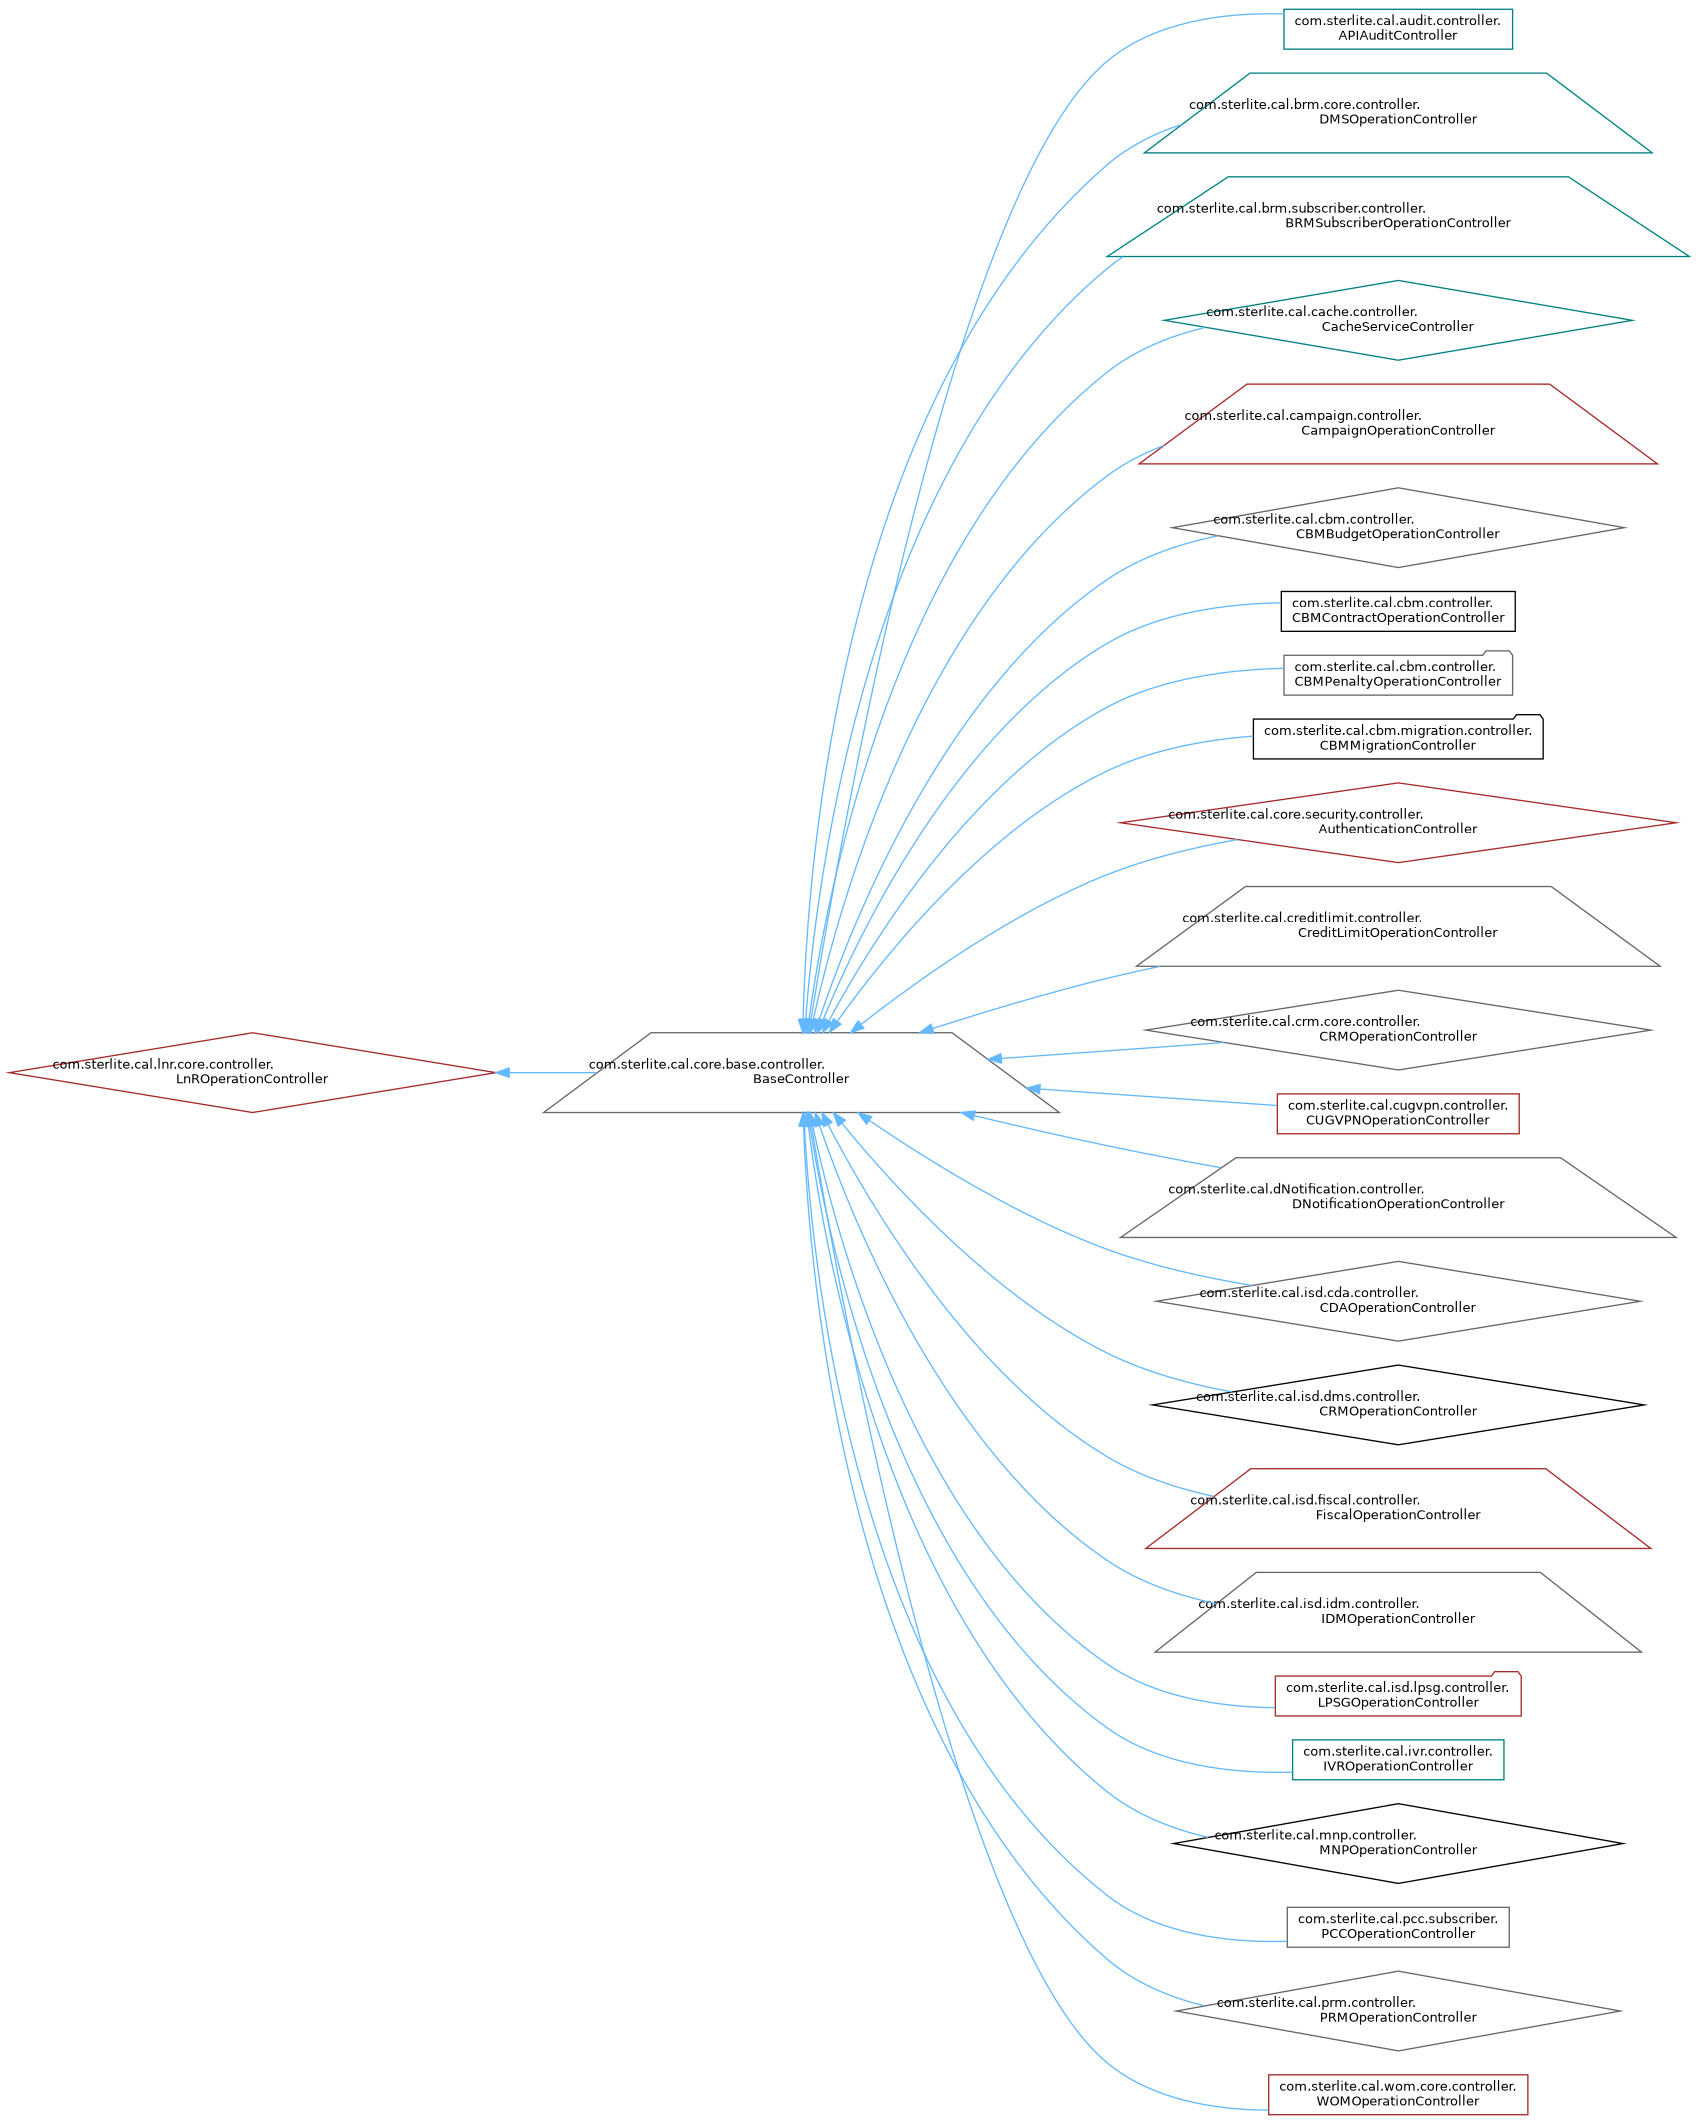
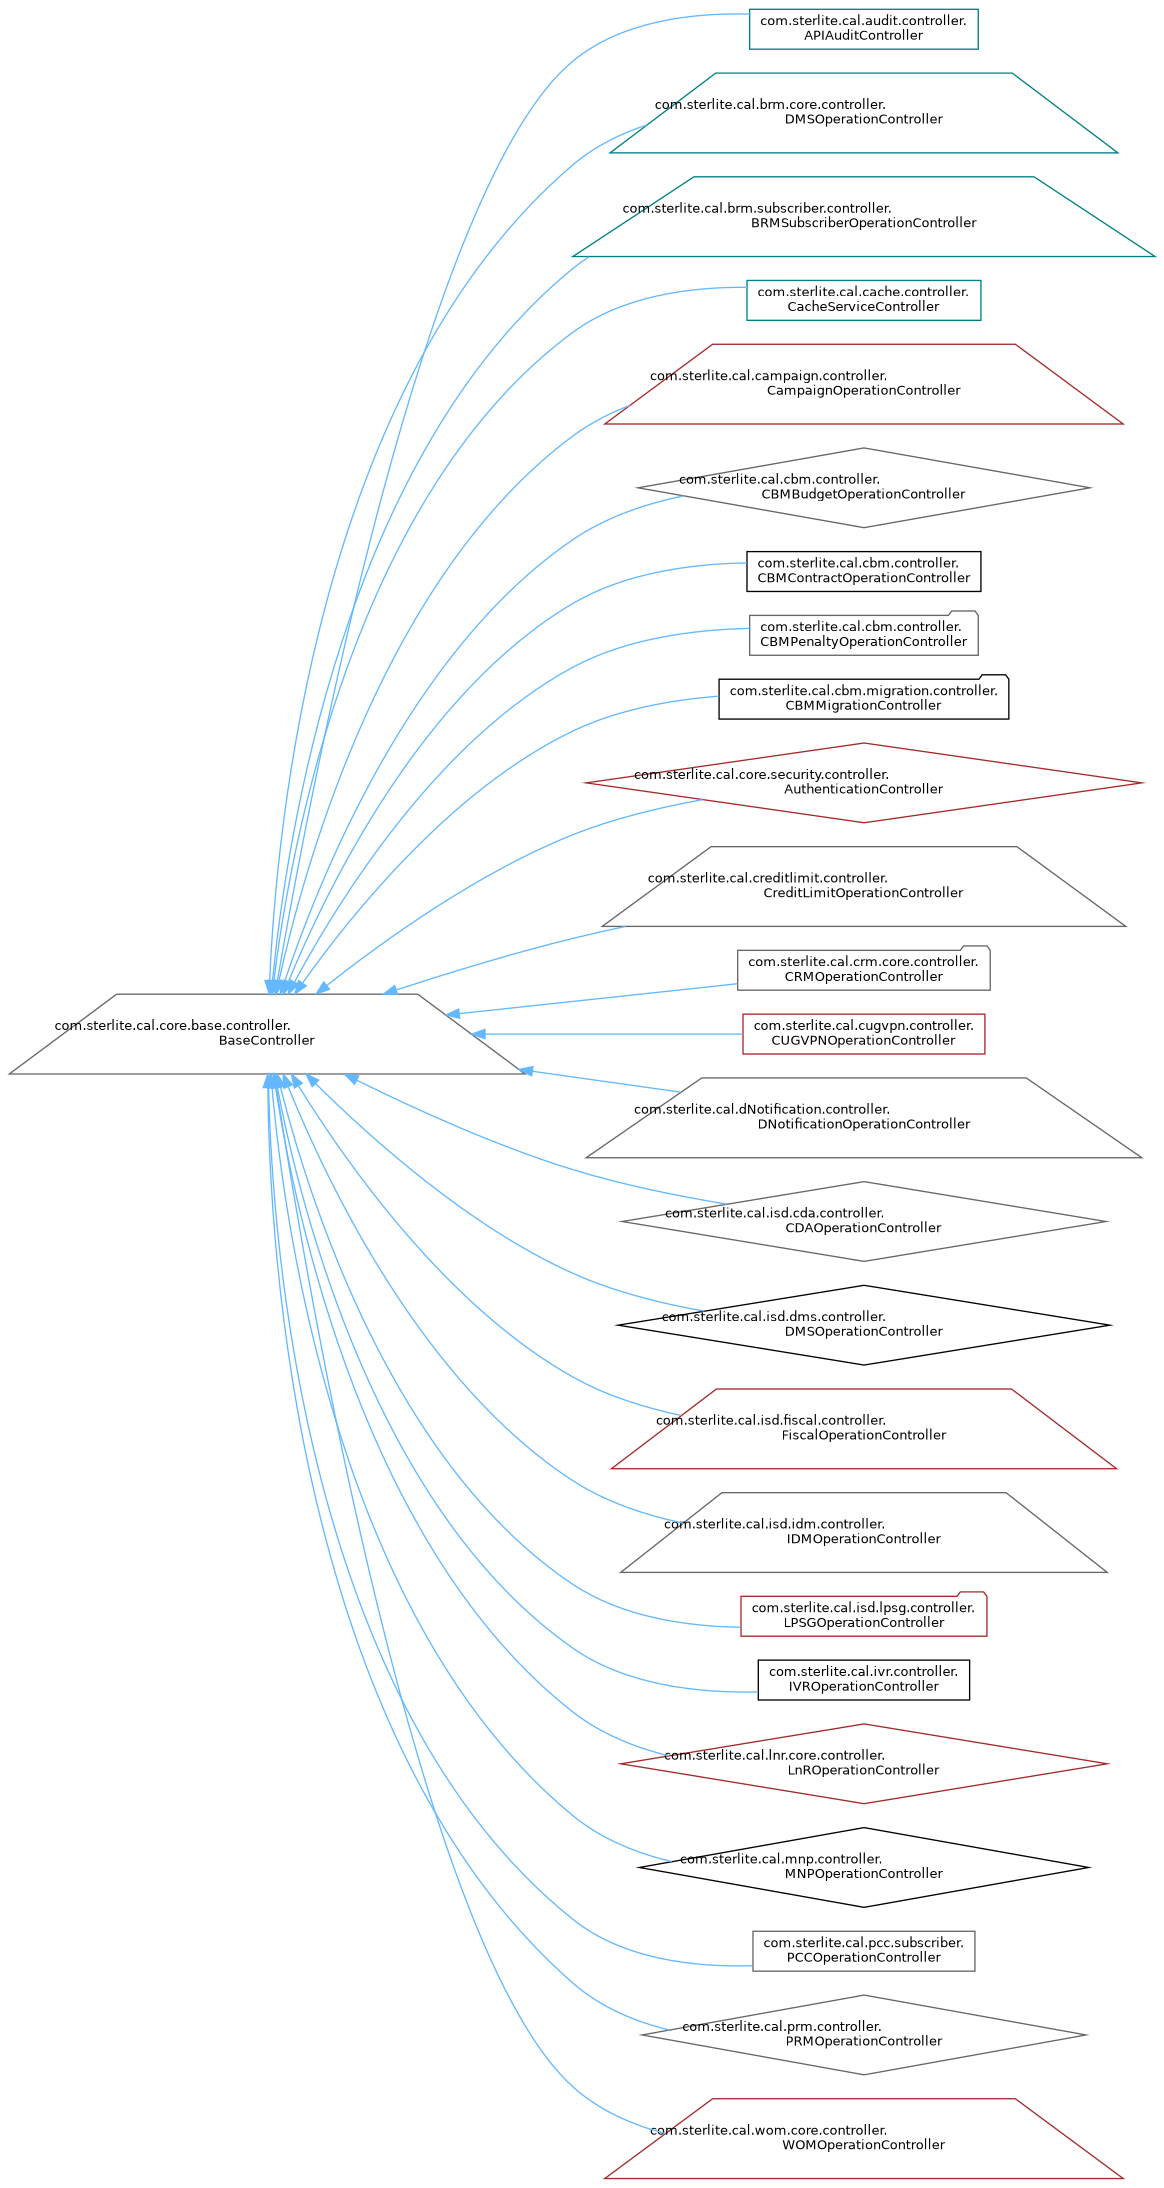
node "com.sterlite.cal.cache.controller. CacheServiceController": shape diamond -> box
node "com.sterlite.cal.crm.core.controller. CRMOperationController": shape diamond -> folder
edge "com.sterlite.cal.core.base.controller. BaseController" -> "com.sterlite.cal.lnr.core.controller. LnROperationController": reversed
node "com.sterlite.cal.isd.dms.controller. CRMOperationController": label "com.sterlite.cal.isd.dms.controller. CRMOperationController" -> "com.sterlite.cal.isd.dms.controller. DMSOperationController"
node "com.sterlite.cal.ivr.controller. IVROperationController": color teal -> black
node "com.sterlite.cal.wom.core.controller. WOMOperationController": shape box -> trapezium
